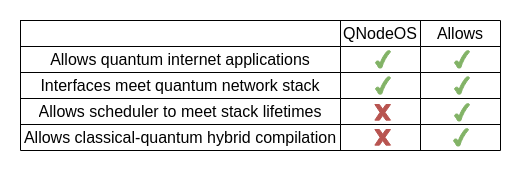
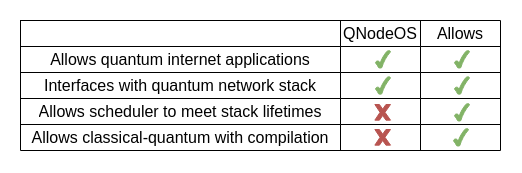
node "Interfaces meet quantum network stack": label "Interfaces meet quantum network stack" -> "Interfaces with quantum network stack"
node "Allows classical-quantum hybrid compilation": label "Allows classical-quantum hybrid compilation" -> "Allows classical-quantum with compilation"
